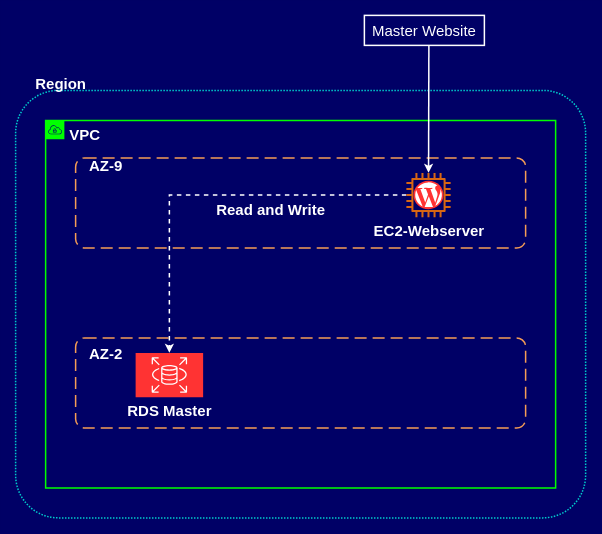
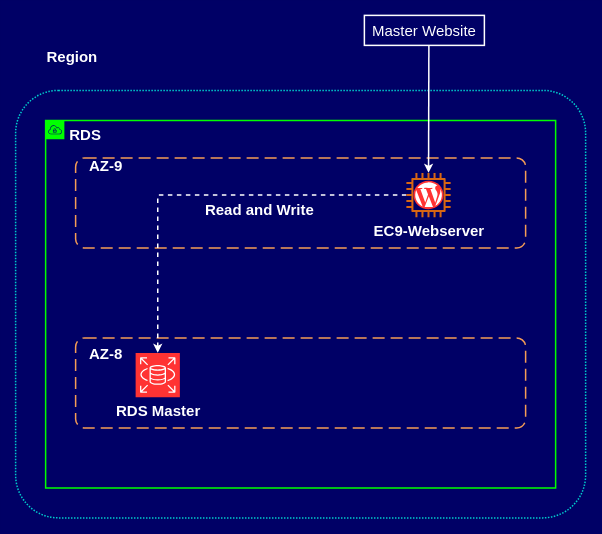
node "Region": moved (60, 83) -> (72, 57)
node "VPC": label "VPC" -> "RDS"
node "Read and Write": moved (270, 210) -> (259, 210)
node "EC2-Webserver": label "EC2-Webserver" -> "EC9-Webserver"
node "AZ-2": label "AZ-2" -> "AZ-8"
node "RDS Master": size 68x44 -> 44x44
